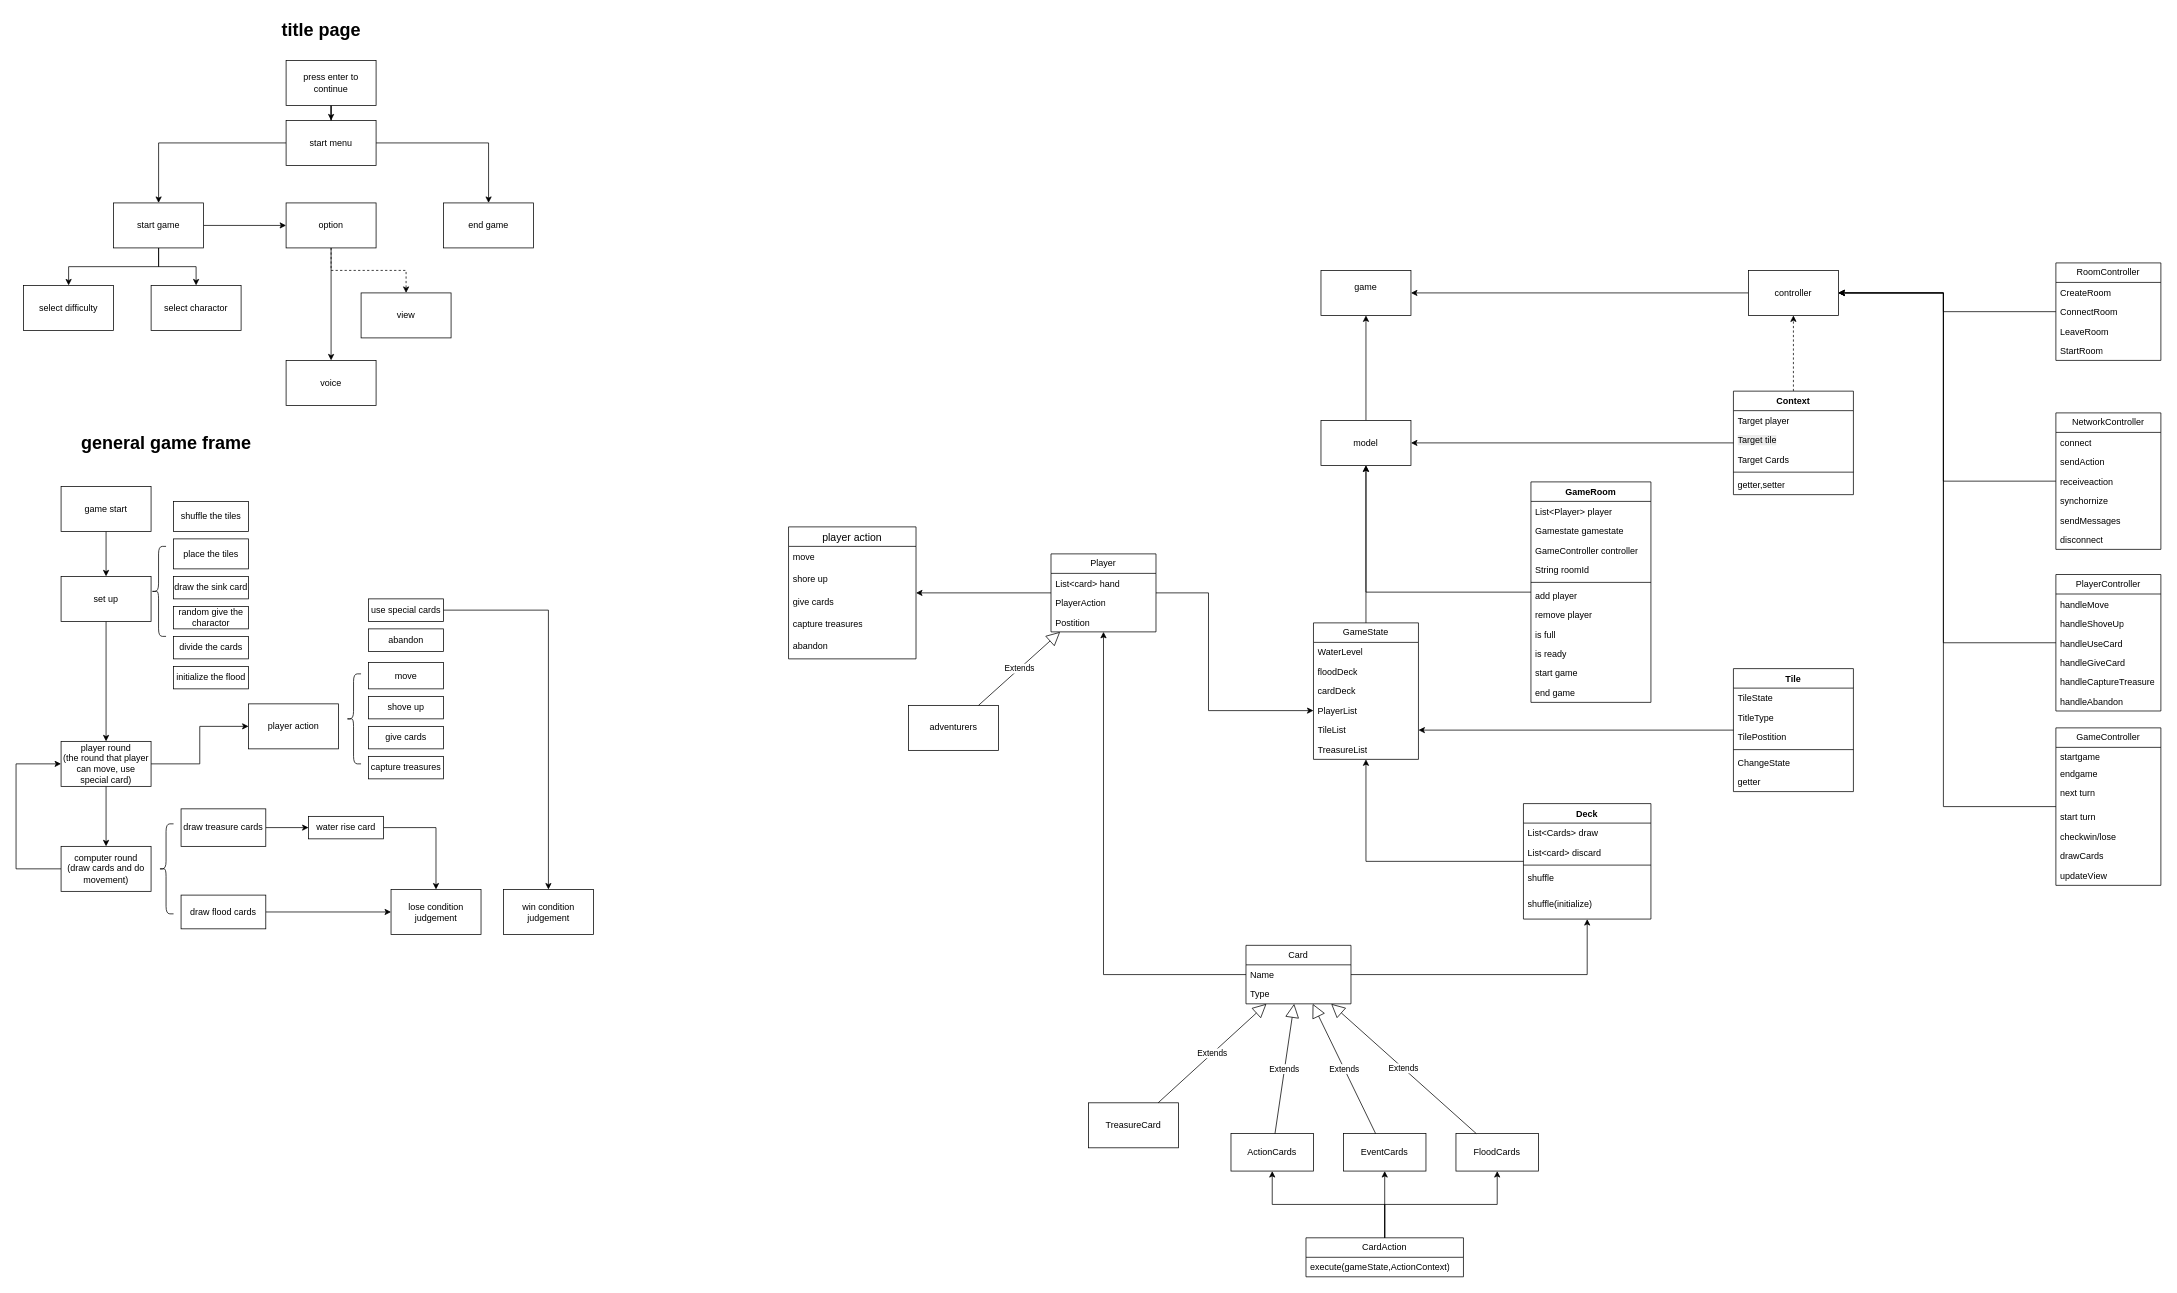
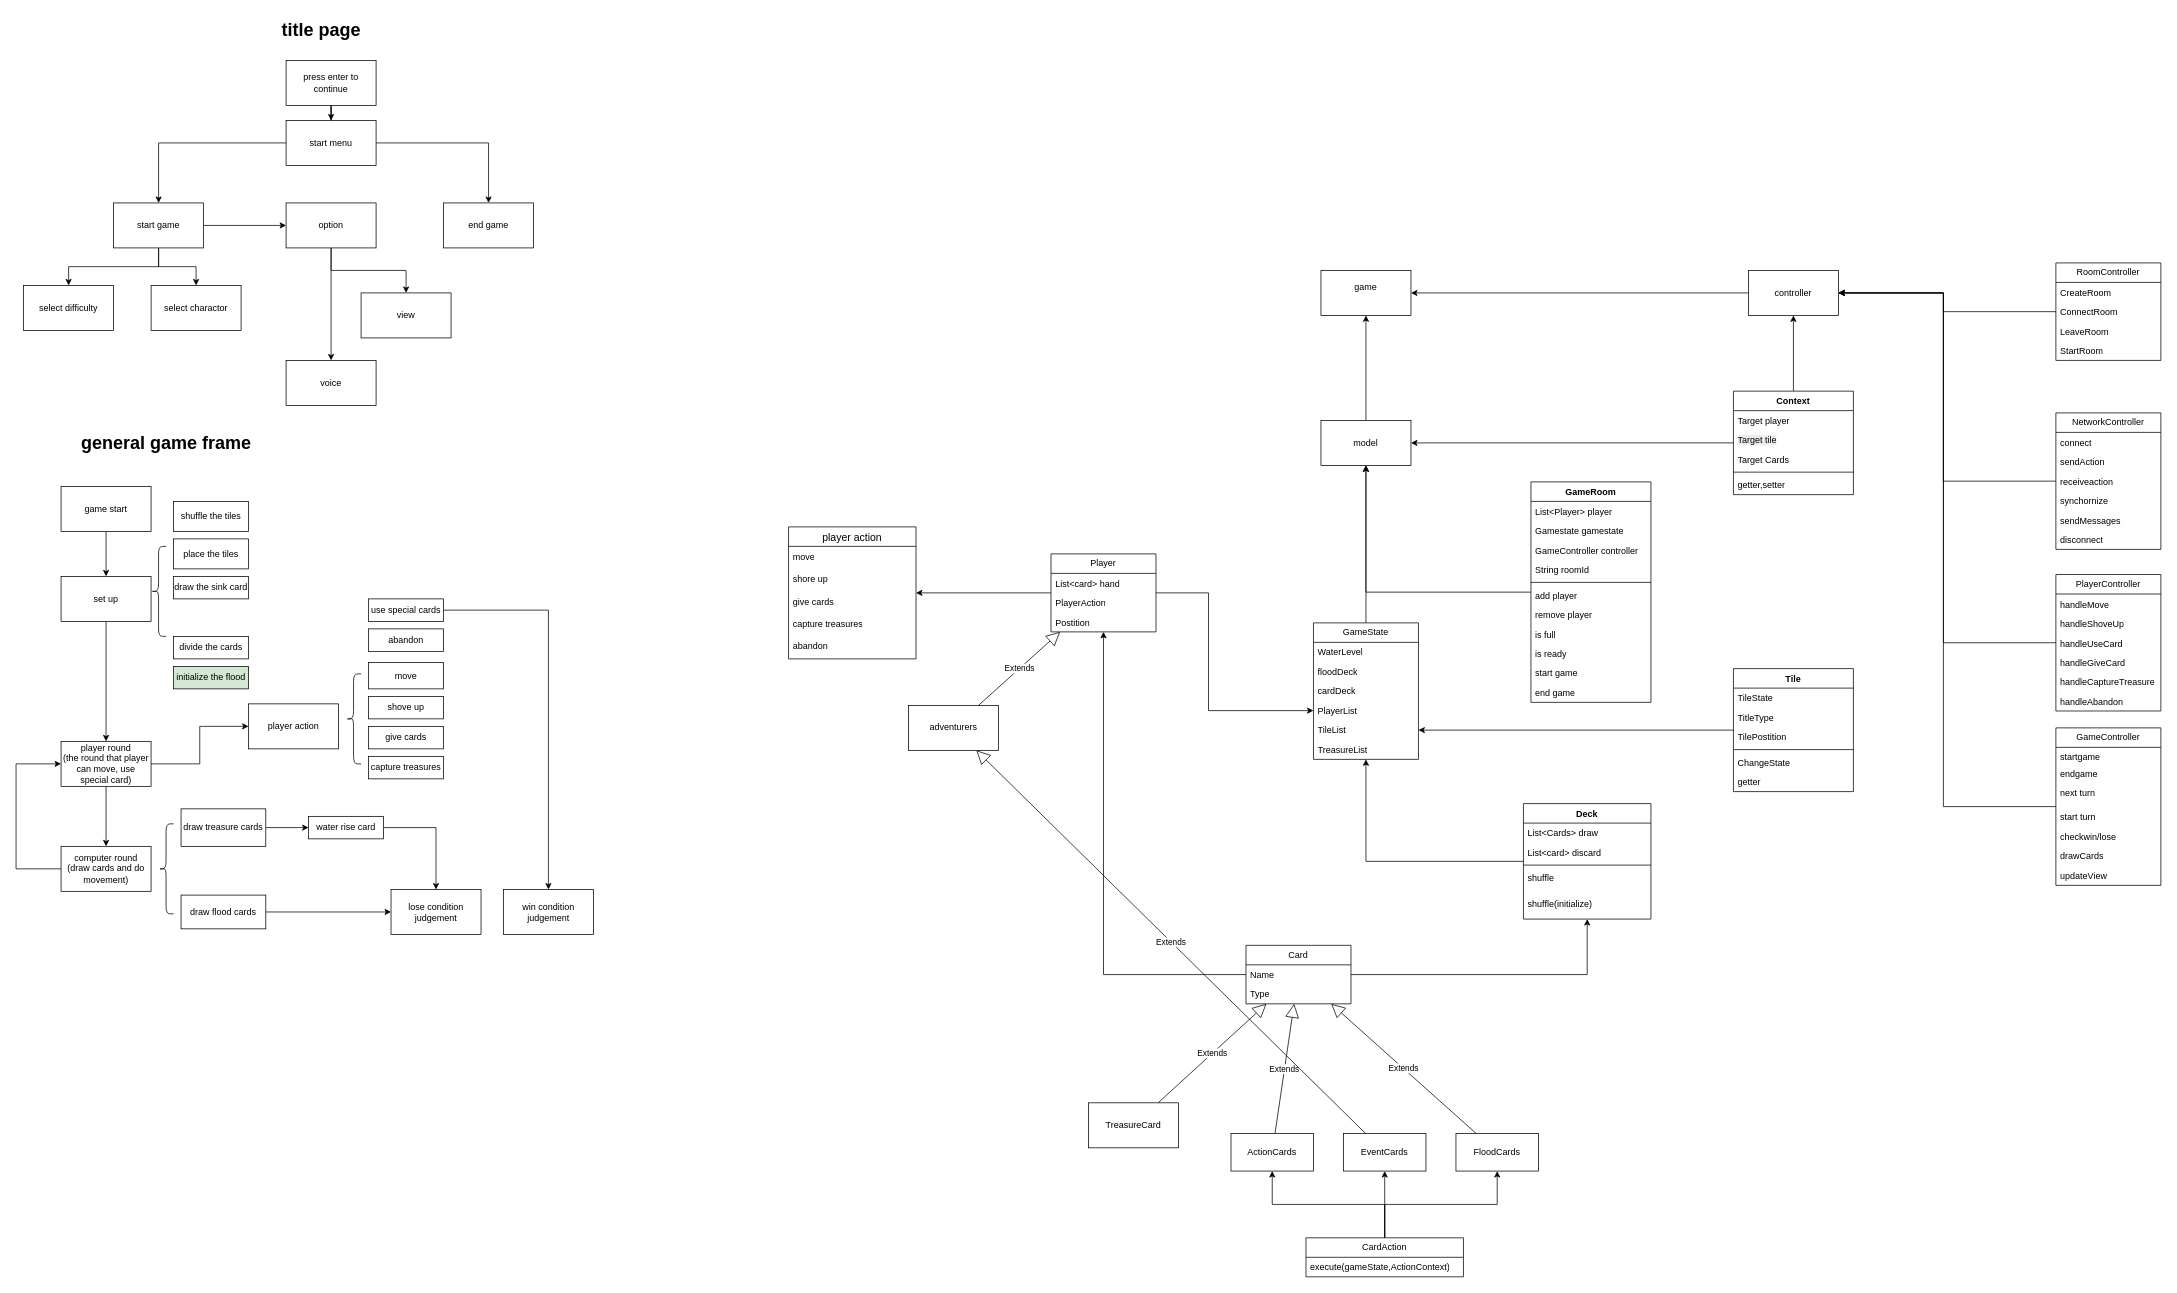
edge "option" -> "view": style dashed -> solid
edge "Context" -> "controller": style dashed -> solid
node "random give the charactor": removed
node "initialize the flood": fillcolor #ffffff -> #d5e8d4
edge "EventCards" -> "Card": now "EventCards" -> "adventurers"
